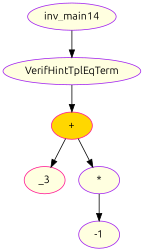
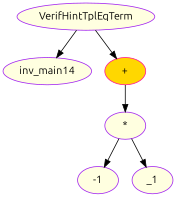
edge "inv_main14" -> "VerifHintTplEqTerm": reversed
node "_3": removed
node "_1": added
